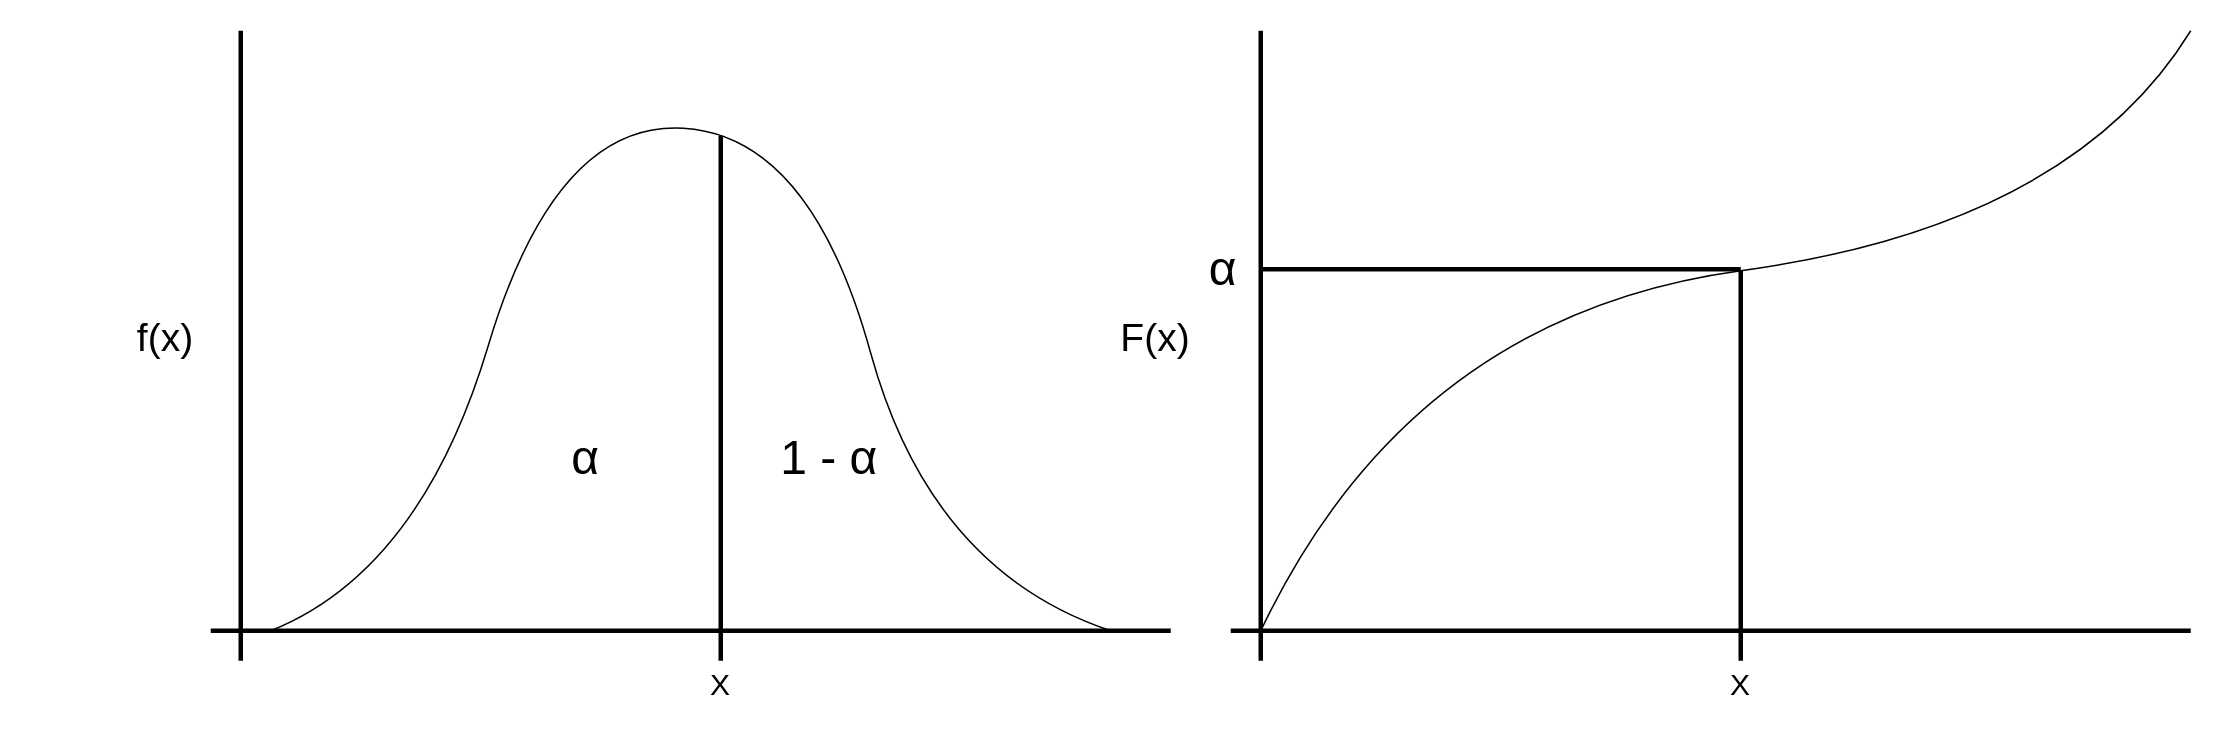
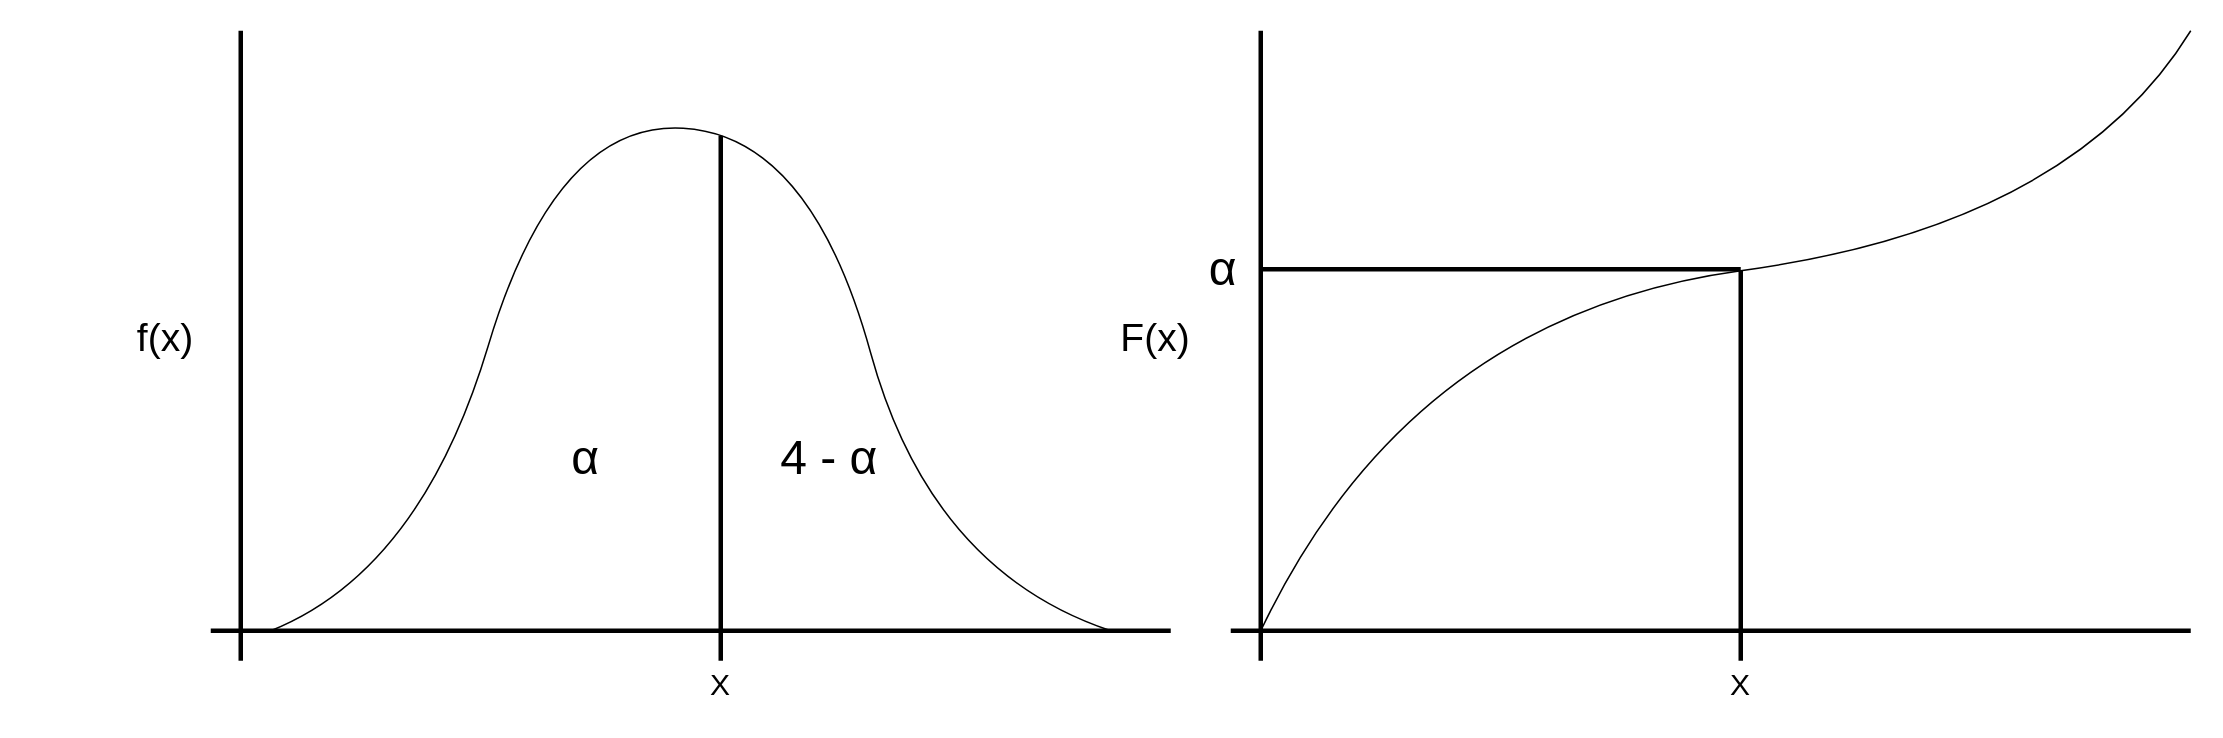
node "1 - α": label "1 - α" -> "4 - α"
